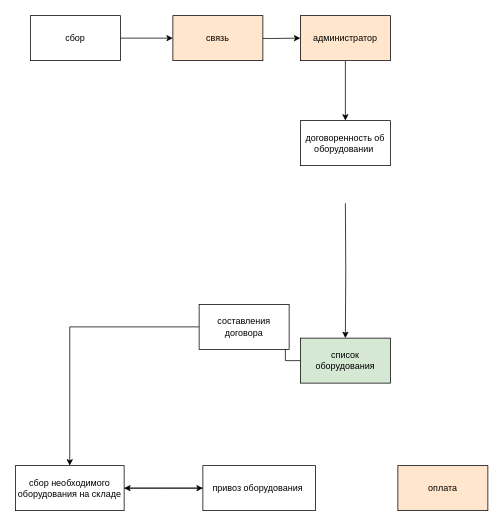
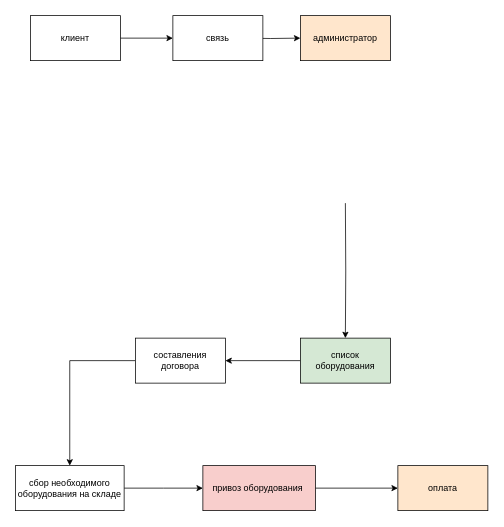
node "сбор": label "сбор" -> "клиент"
node "связь": fillcolor #ffe6cc -> #ffffff
edge "администратор" -> "договоренность об оборудовании": removed
node "договоренность об оборудовании": removed
node "составления договора": moved (244, 327) -> (180, 360)
edge "привоз оборудования" -> "сбор необходимого оборудования на складе": now "привоз оборудования" -> "оплата"
node "привоз оборудования": fillcolor #ffffff -> #f8cecc
